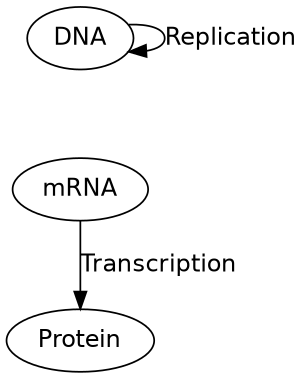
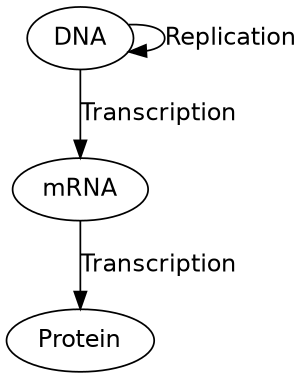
edge "DNA" -> "mRNA": added, label "Transcription"
